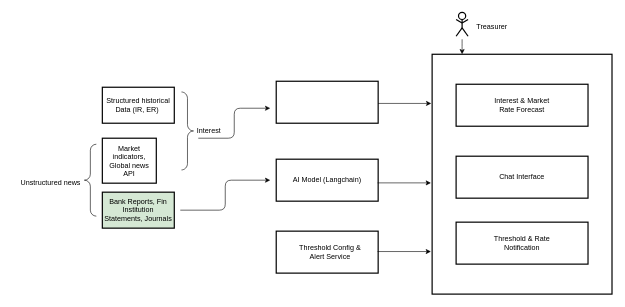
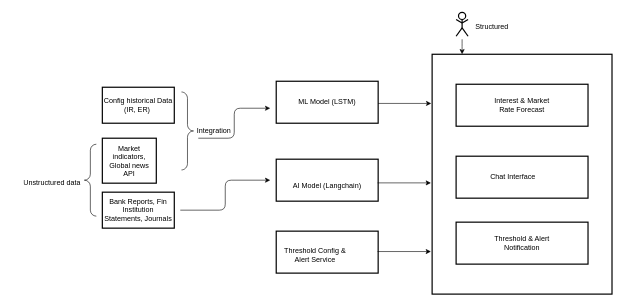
node "Treasurer": label "Treasurer" -> "Structured"
node "ML Model (LSTM)": added
node "Structured historical Data (IR, ER)": label "Structured historical Data (IR, ER)" -> "Config historical Data (IR, ER)"
node "Interest": label "Interest" -> "Integration"
node "Chat Interface": moved (522, 177) -> (513, 177)
node "AI Model (Langchain)": moved (327, 180) -> (327, 186)
node "Unstructured news": label "Unstructured news" -> "Unstructured data"
node "Bank Reports, Fin Institution Statements, Journals": fillcolor #d5e8d4 -> #ffffff
node "Threshold & Rate Notification": label "Threshold & Rate Notification" -> "Threshold & Alert Notification"
node "Threshold Config & Alert Service": moved (330, 252) -> (315, 255)
